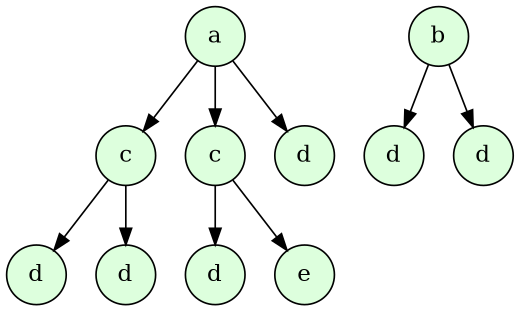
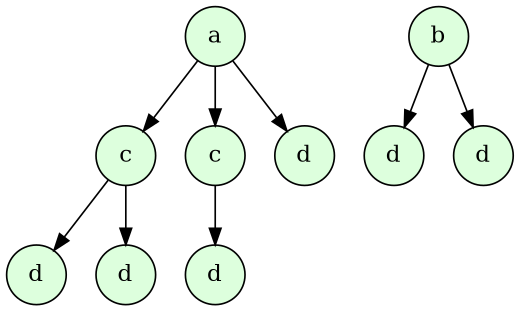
node "e": removed
